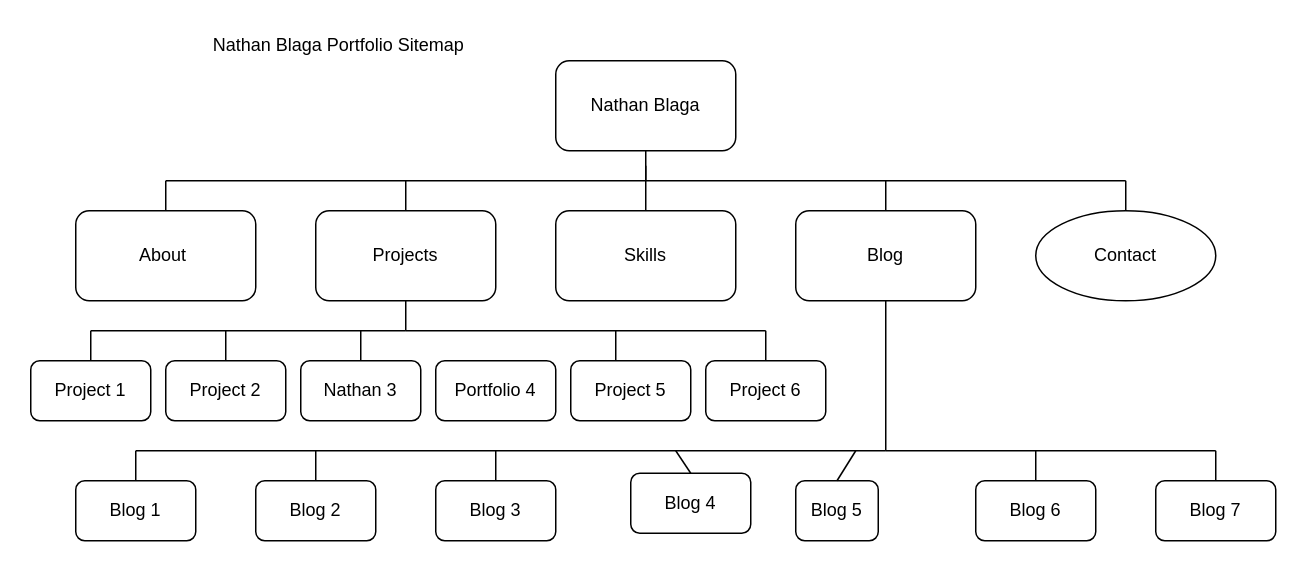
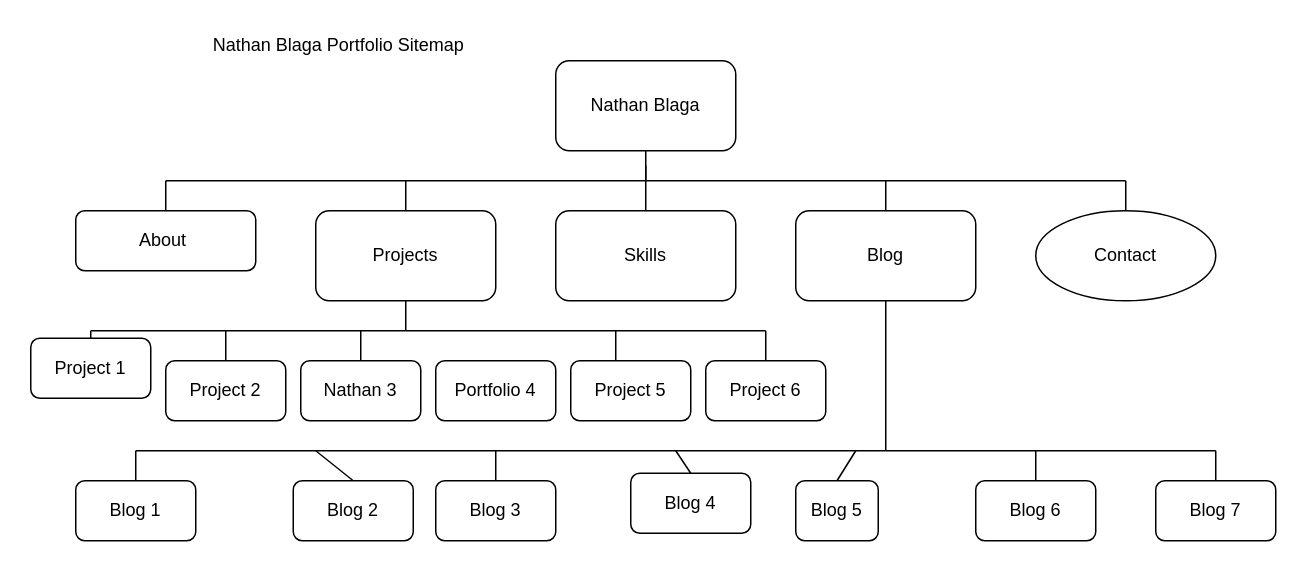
node "About": size 180x90 -> 180x60
node "Project 1": moved (91, 391) -> (91, 368)
node "Blog 2": moved (316, 511) -> (353, 511)
